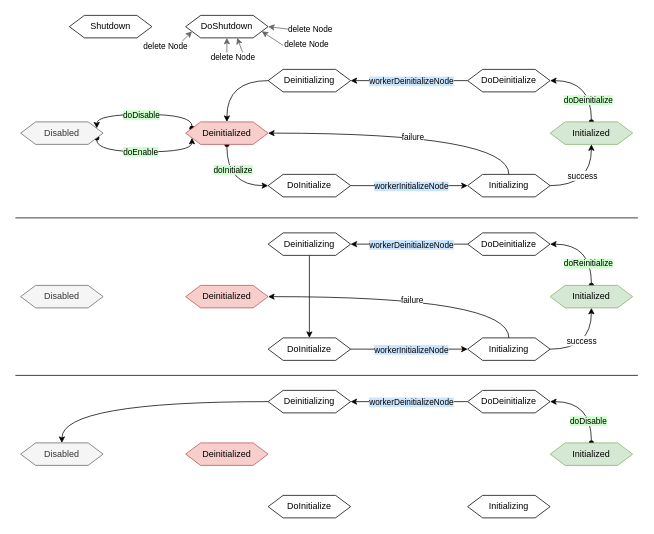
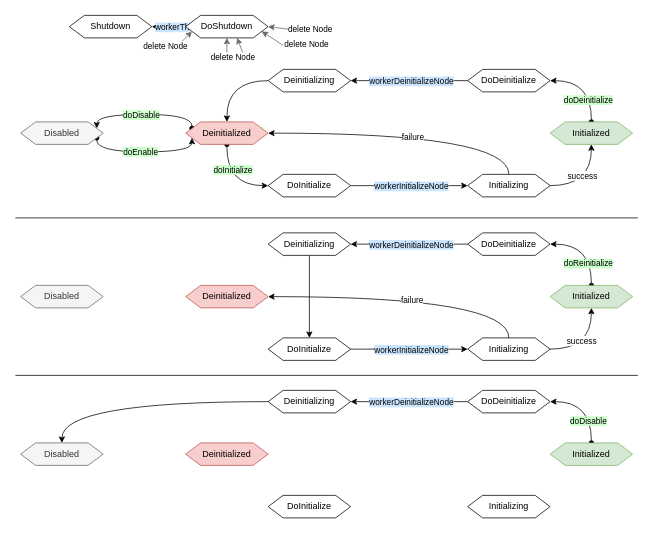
edge "DoShutdown" -> "Shutdown": added, label "workerThread"
